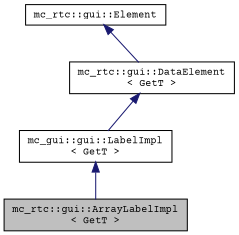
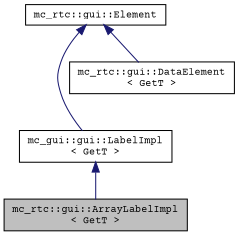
edge "mc_gui::gui::LabelImpl < GetT >" -> "mc_rtc::gui::DataElement < GetT >": now "mc_gui::gui::LabelImpl < GetT >" -> "mc_rtc::gui::Element"
